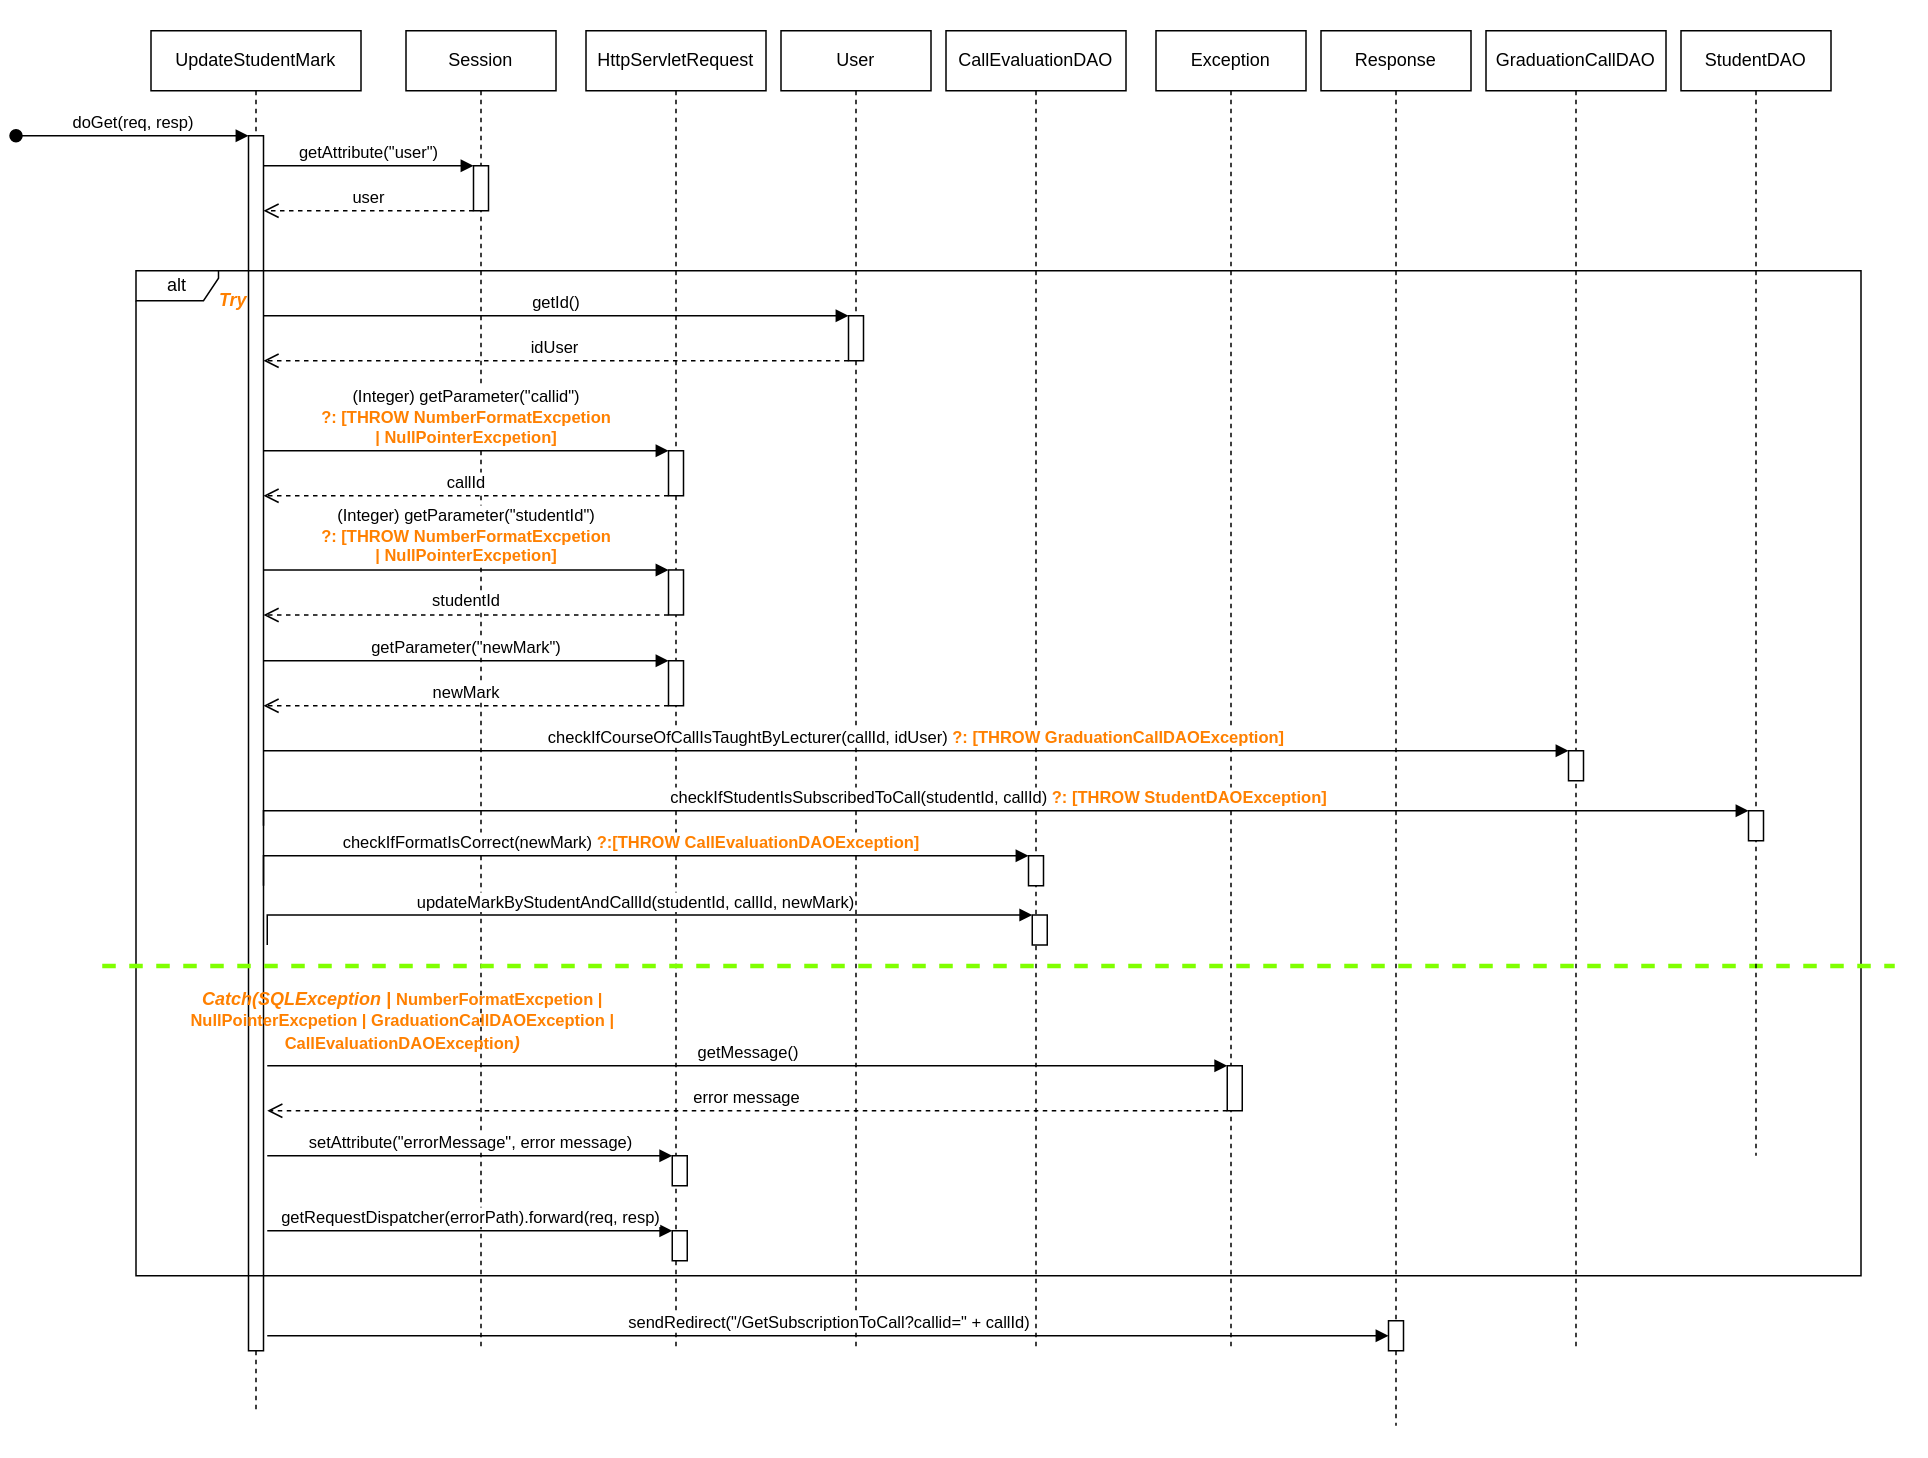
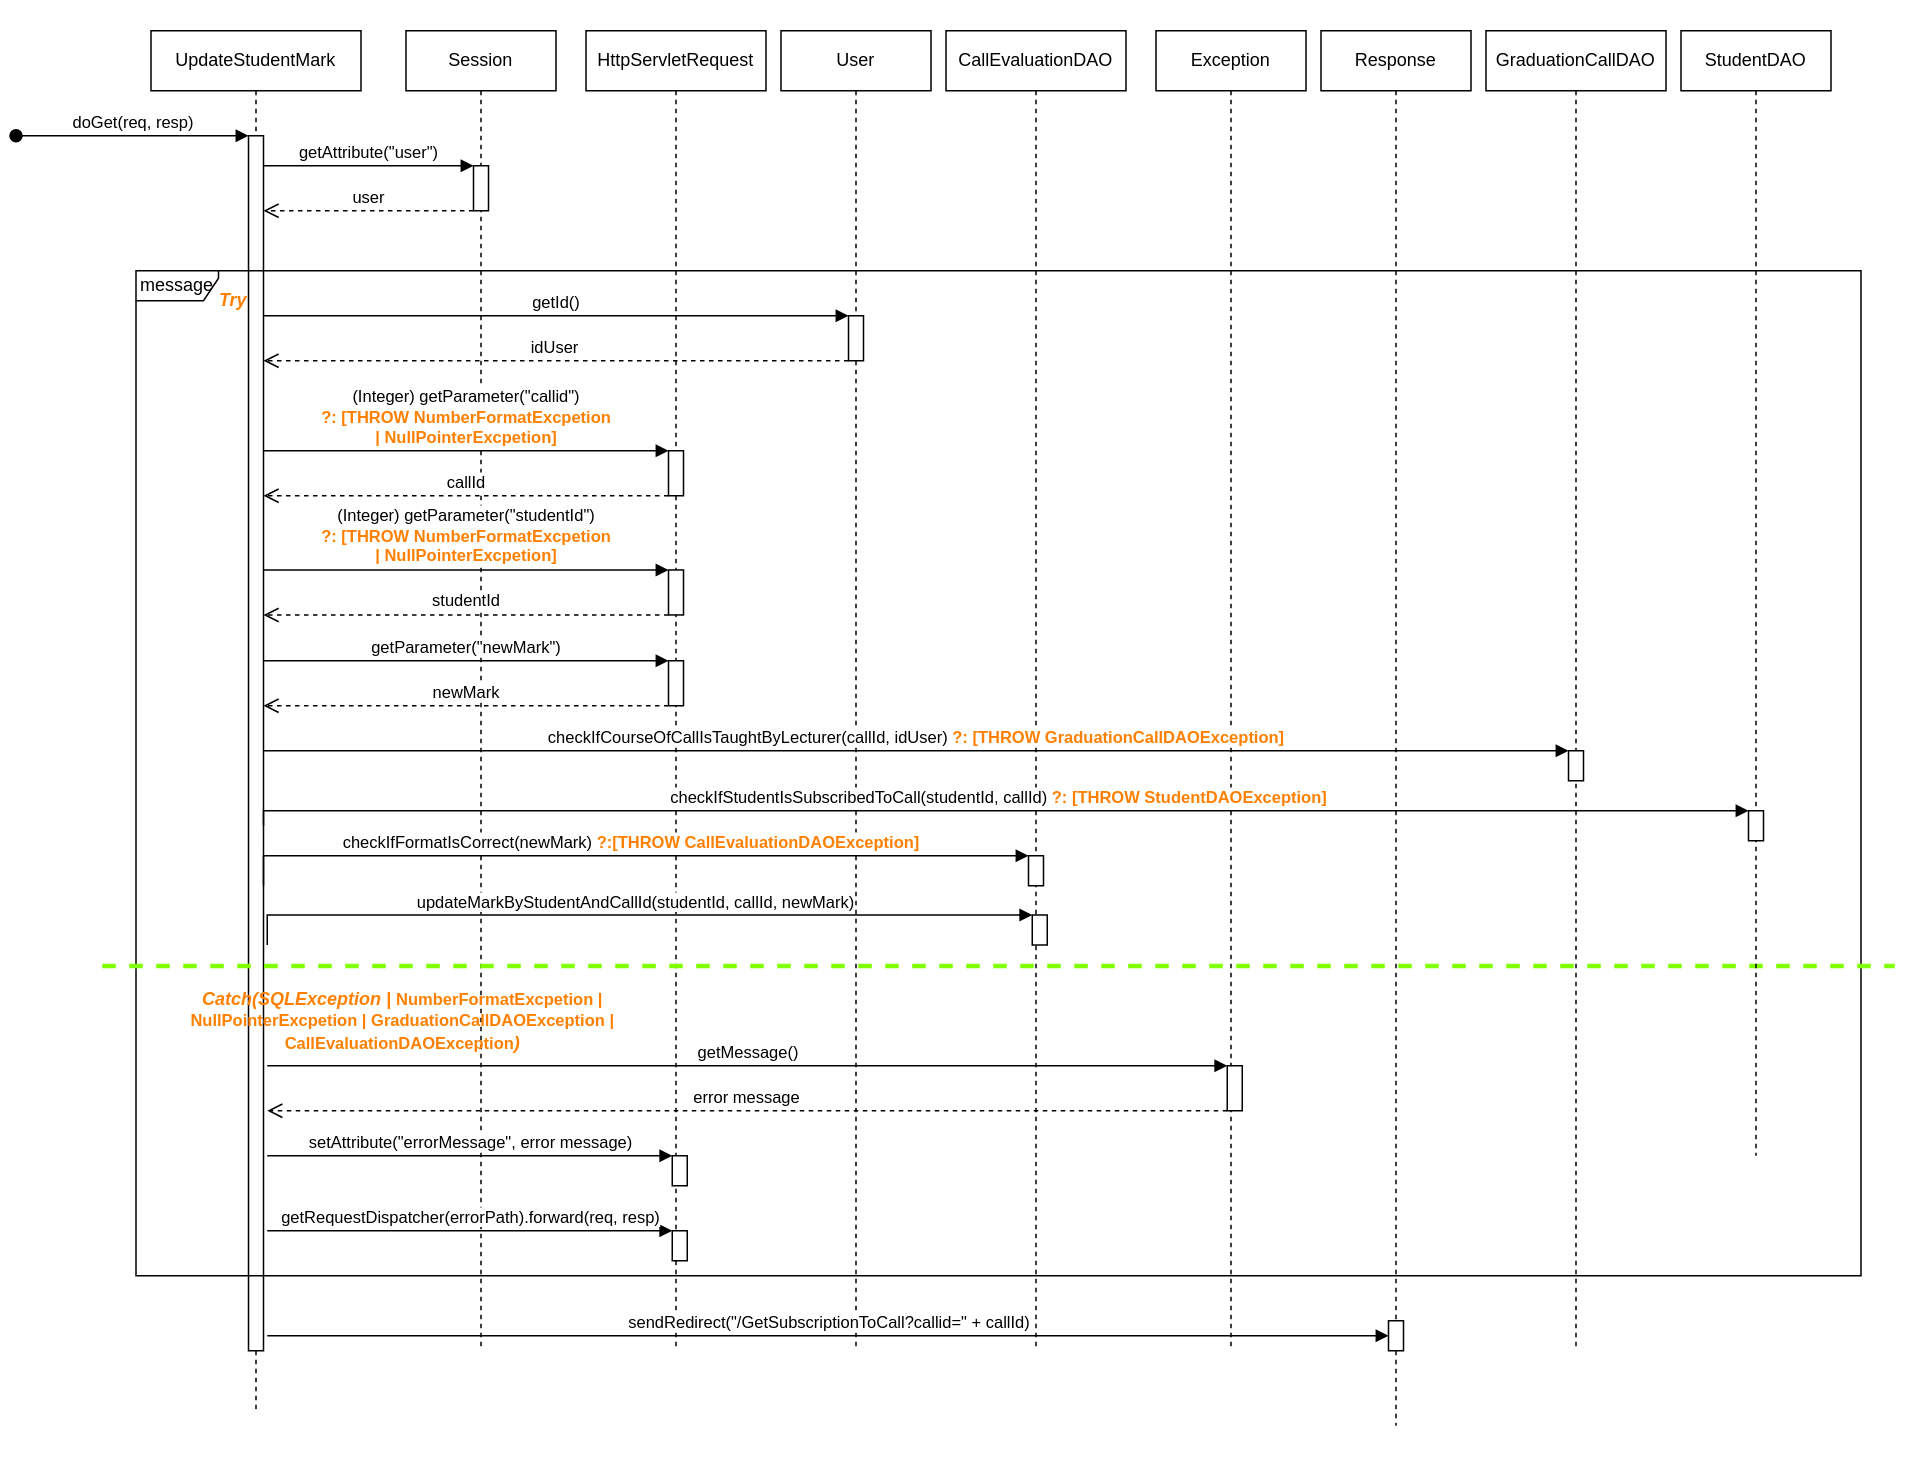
node "alt": label "alt" -> "message"
